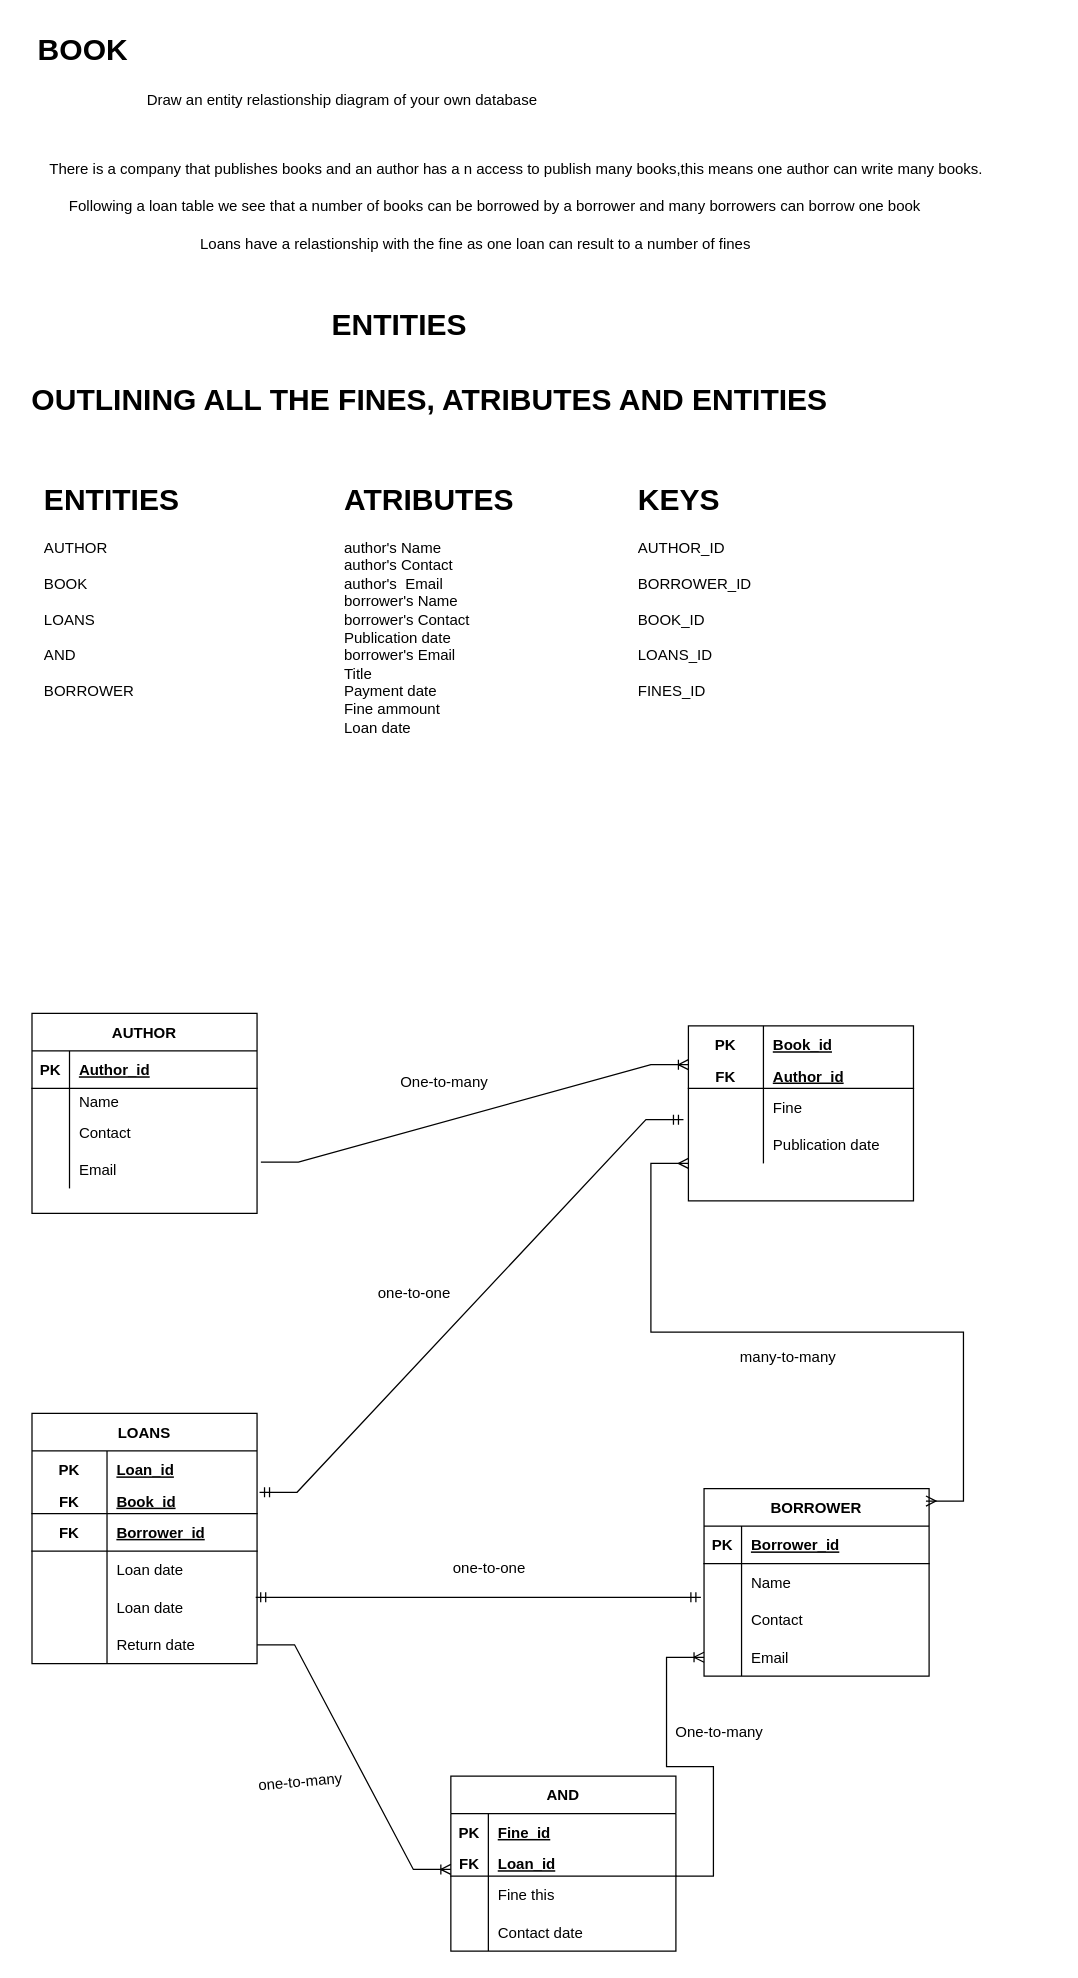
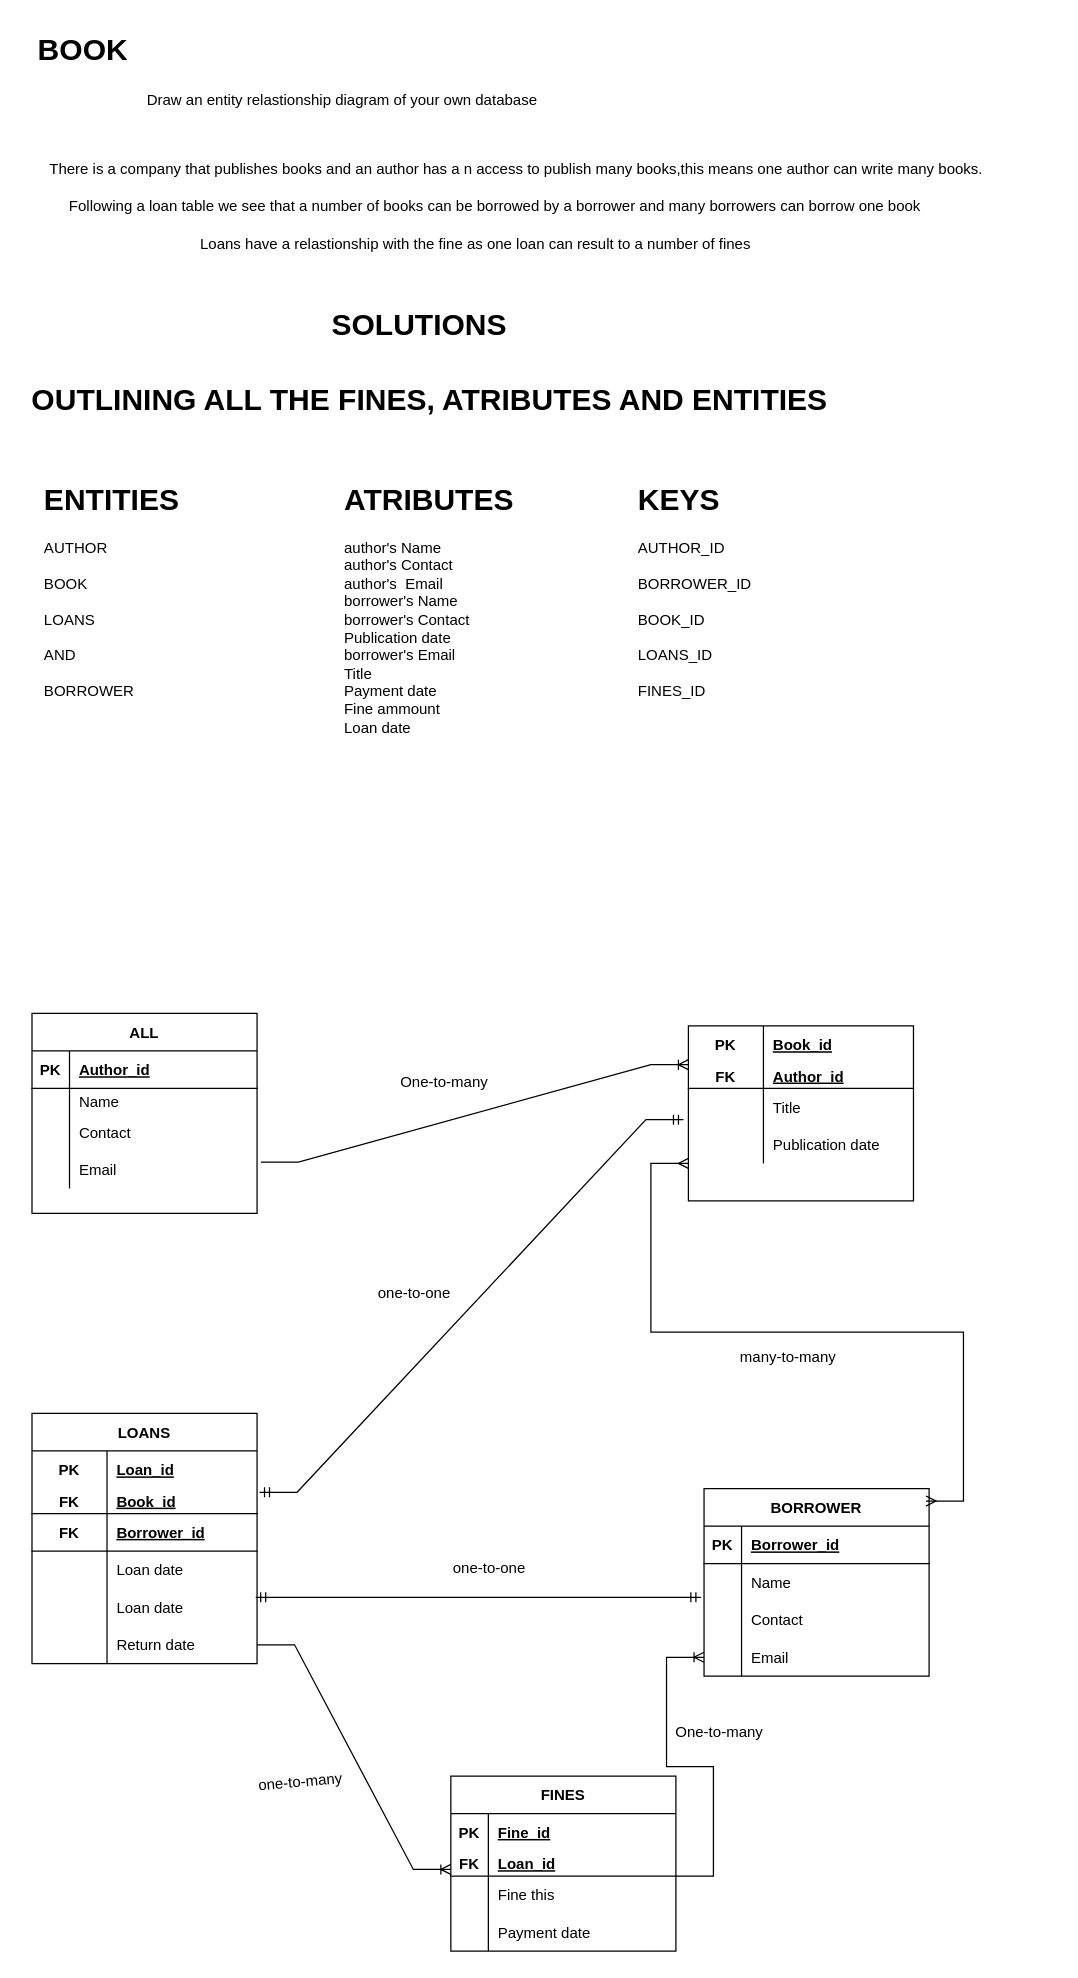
node "ENTITIES": label "ENTITIES" -> "SOLUTIONS"
node "AUTHOR": label "AUTHOR" -> "ALL"
node "Fine": label "Fine" -> "Title"
node "AND": label "AND" -> "FINES"
node "Contact date": label "Contact date" -> "Payment date"
